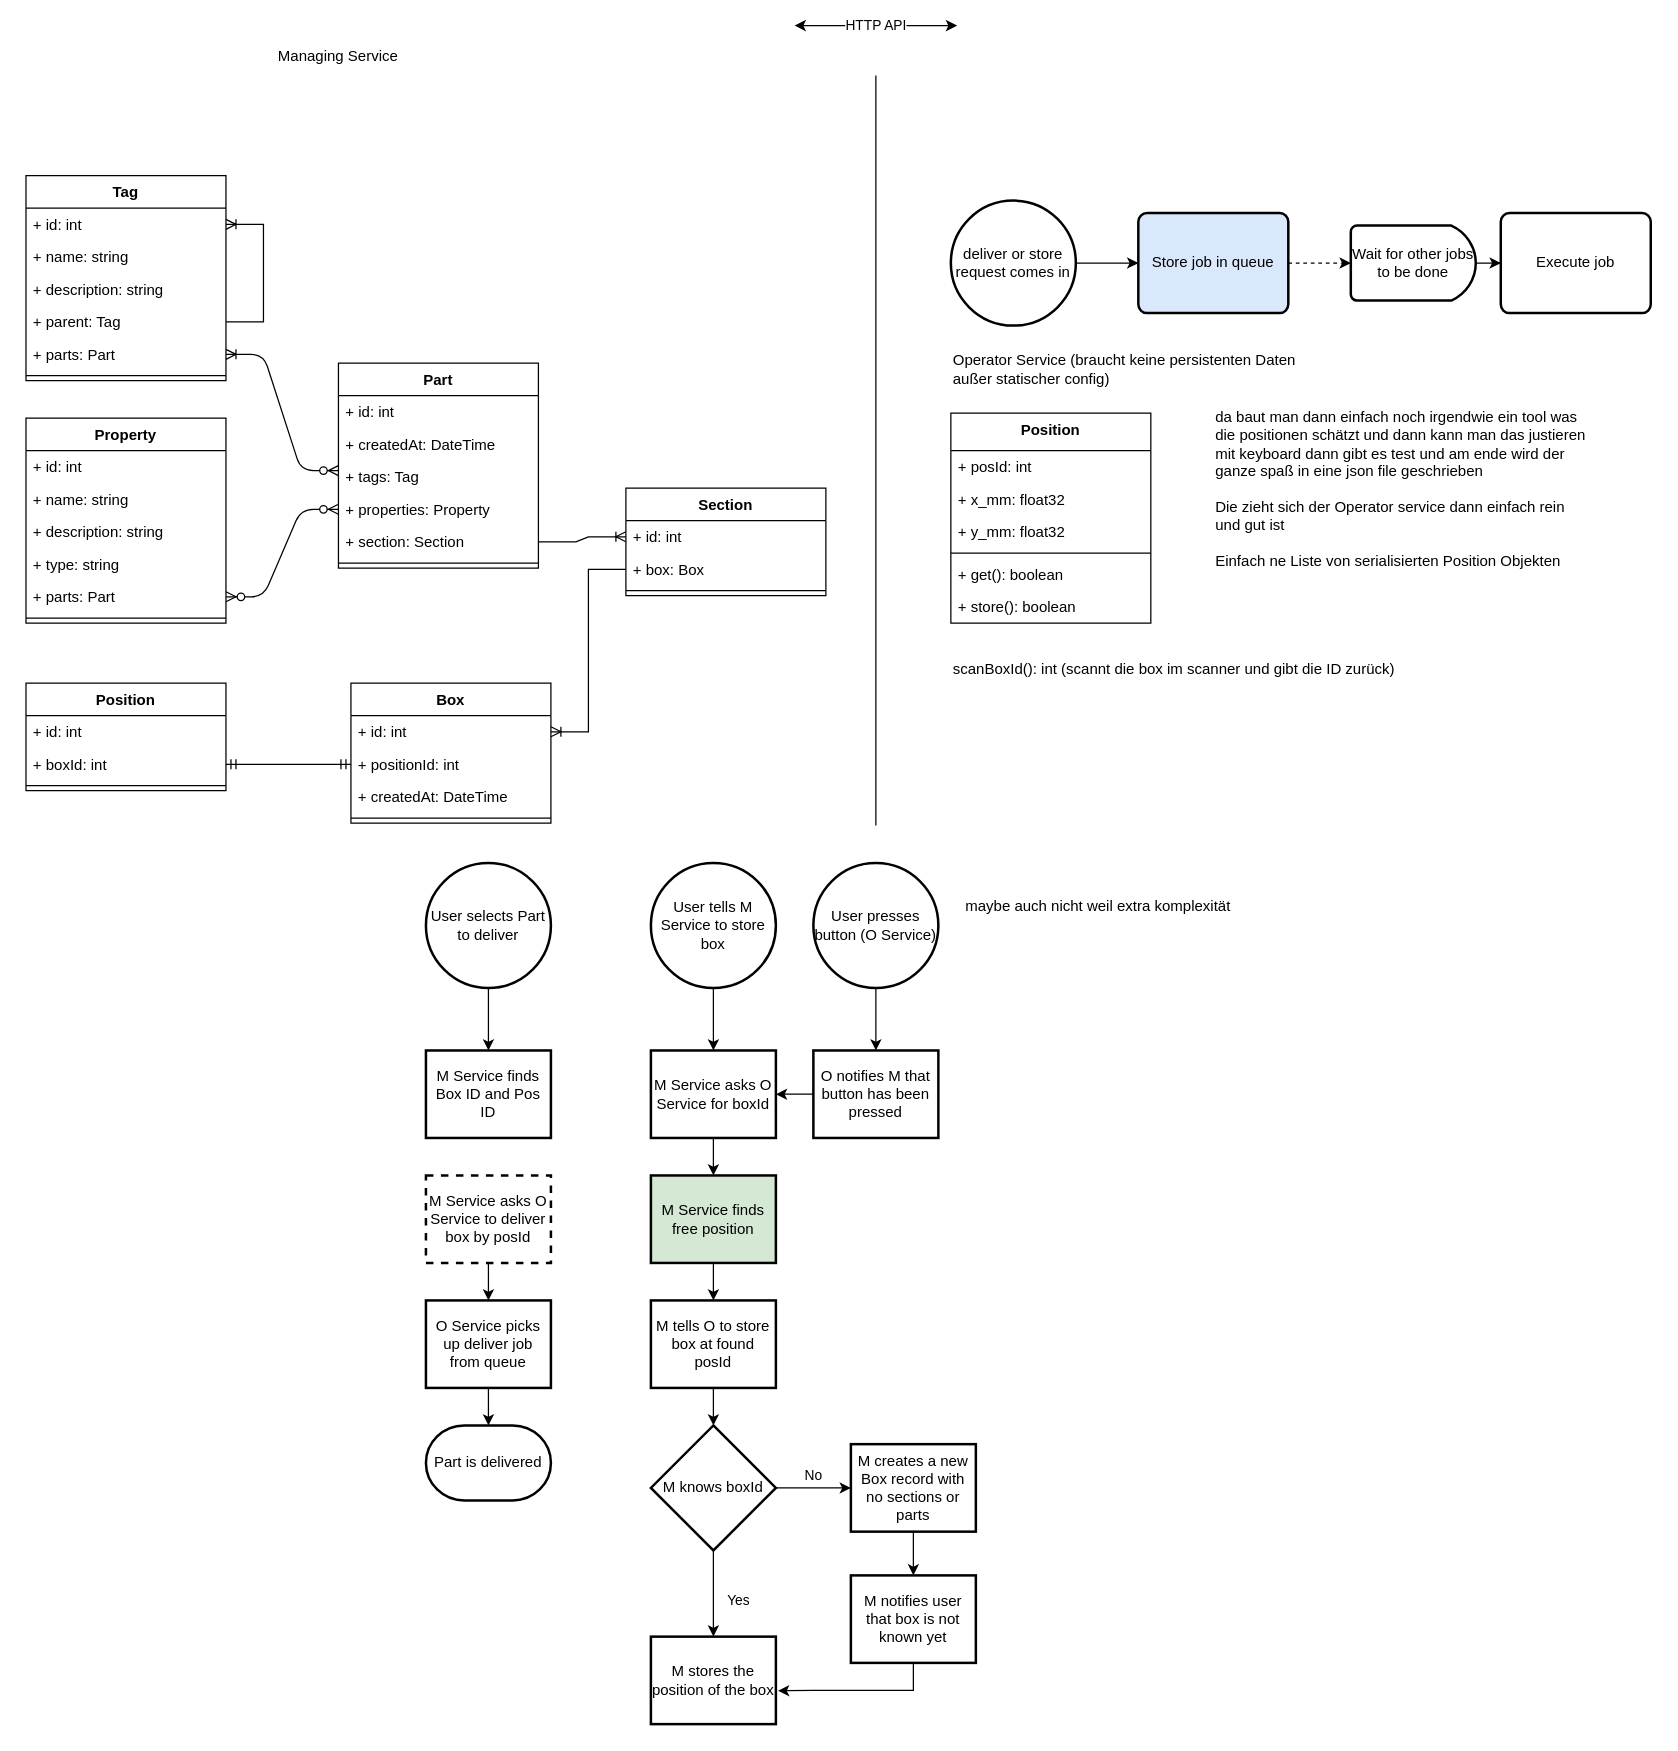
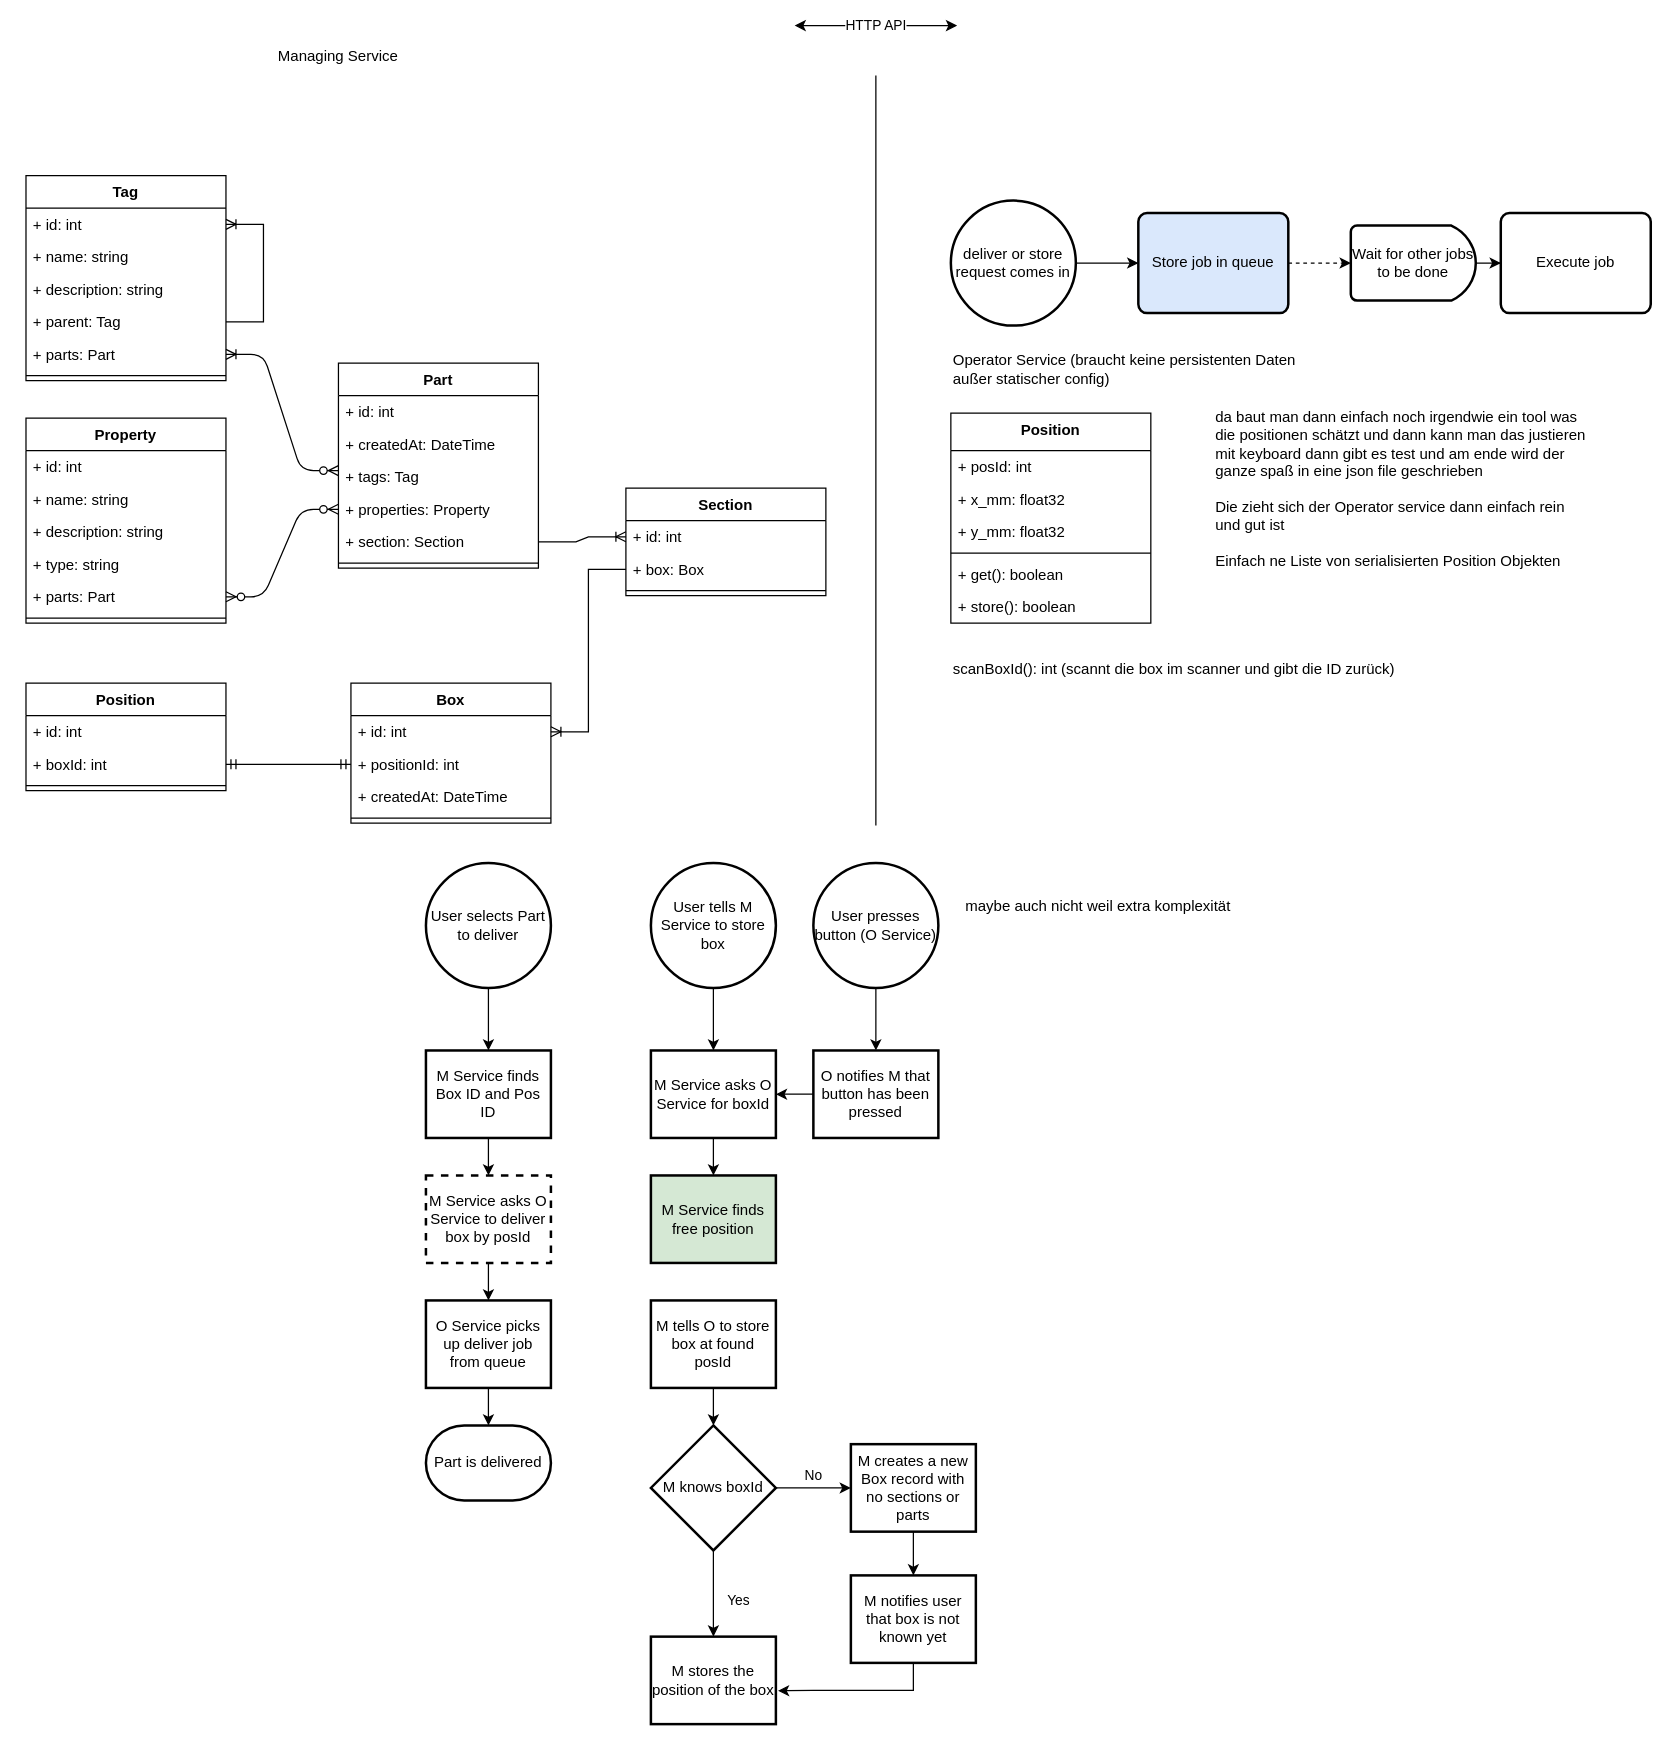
edge "M Service finds Box ID and Pos ID" -> "M Service asks O Service to deliver box by posId": added
edge "M Service finds free position" -> "M tells O to store box at found posId": removed
